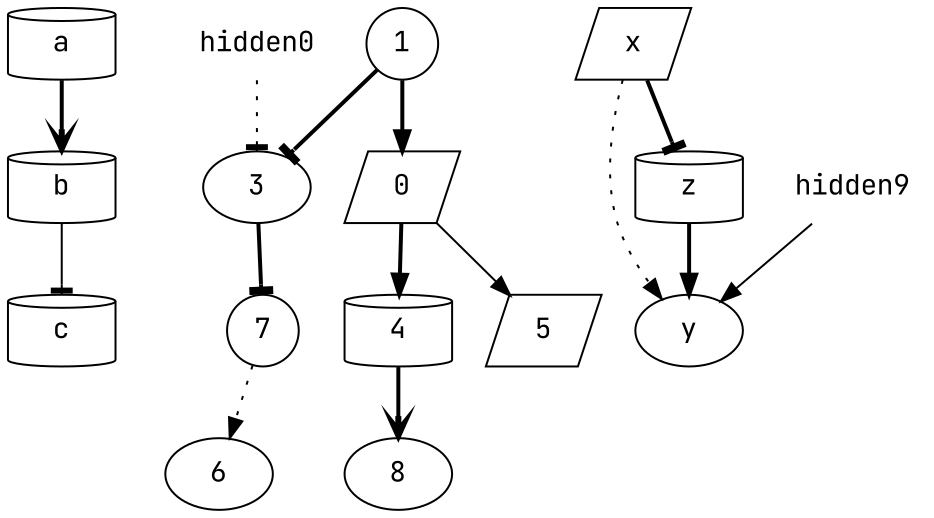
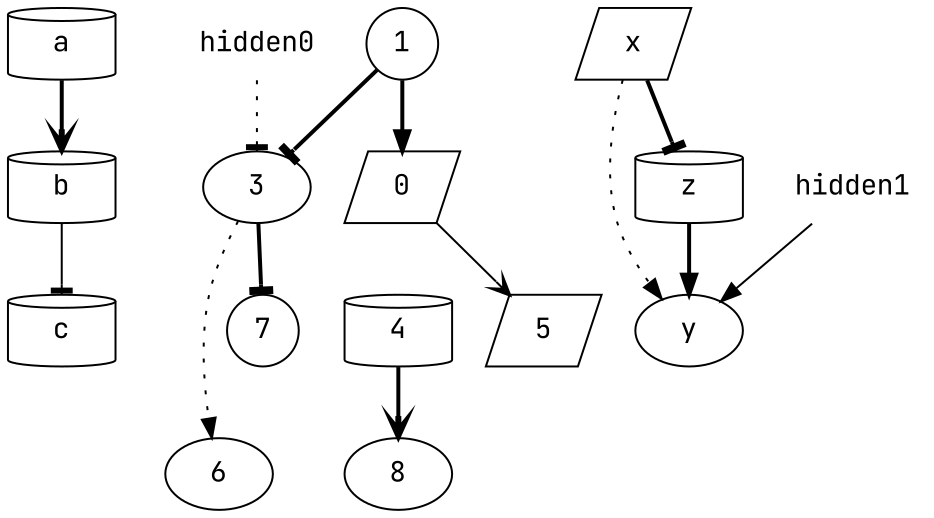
node "hidden9": label "hidden9" -> "hidden1"
edge "0" -> "4": removed
edge "0" -> "5": arrowhead normal -> vee
edge "7" -> "6": now "3" -> "6"
